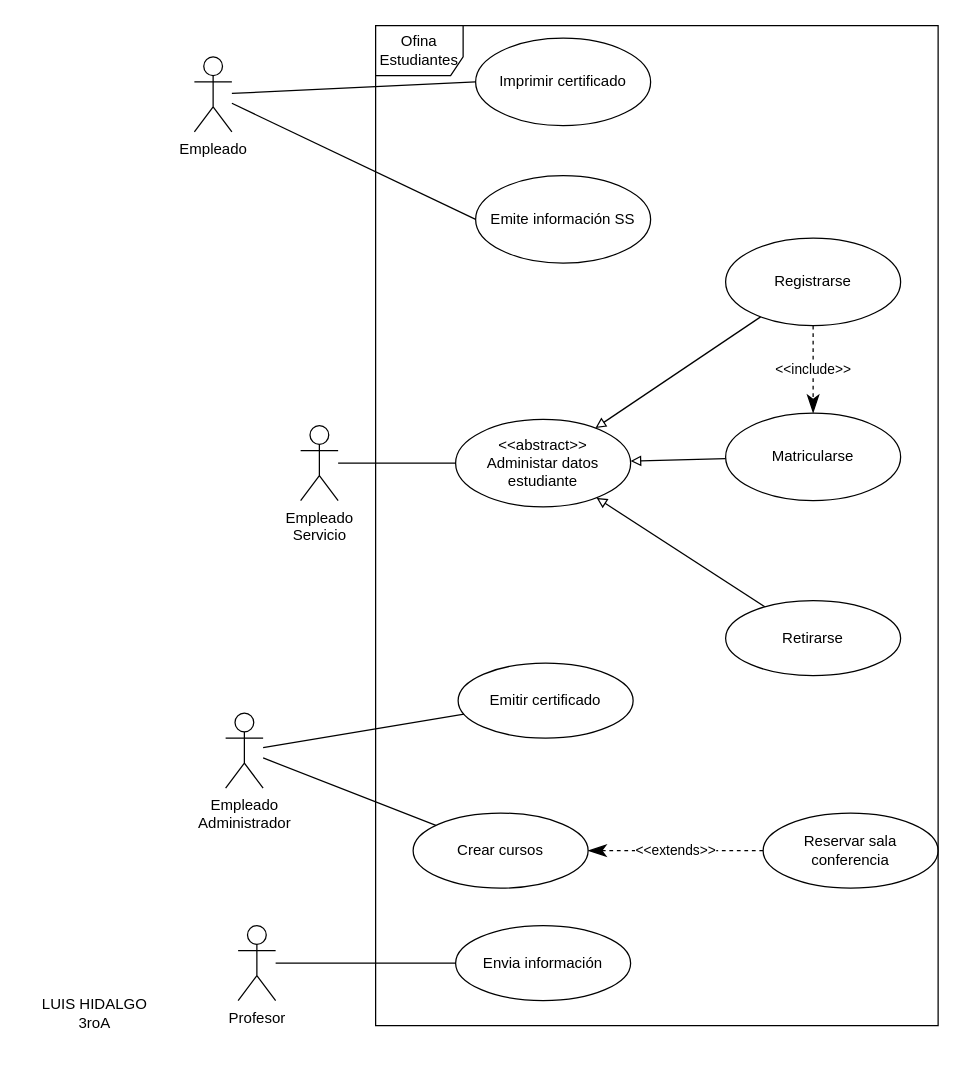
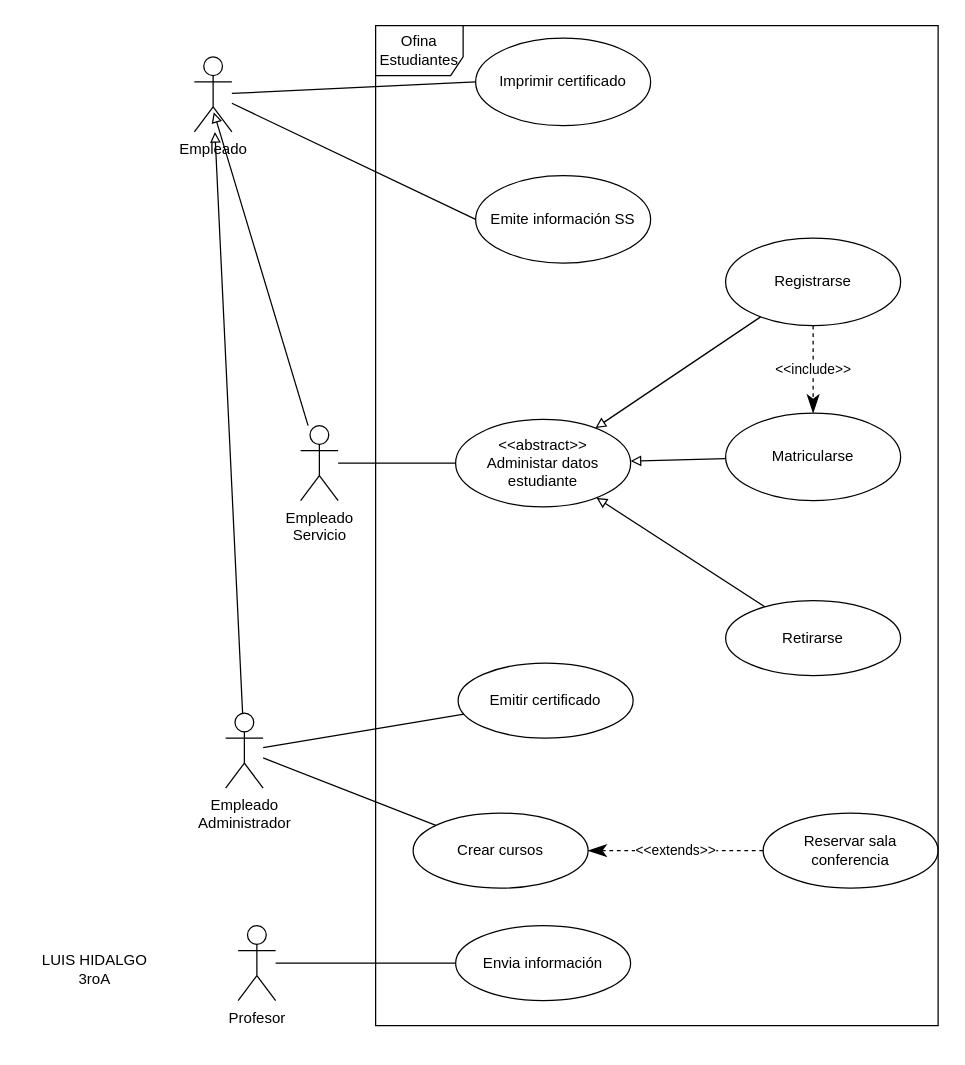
edge "Empleado Servicio" -> "Empleado": added
edge "Empleado Administrador" -> "Empleado": added
node "LUIS HIDALGO 3roA": moved (94, 1013) -> (94, 969)
